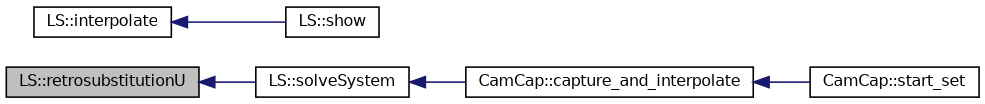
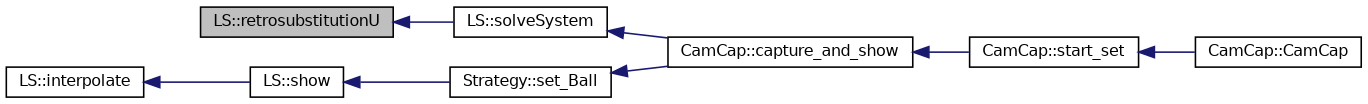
node "CamCap::CamCap": added
node "Strategy::set_Ball": added
node "CamCap::capture_and_interpolate": label "CamCap::capture_and_interpolate" -> "CamCap::capture_and_show"
